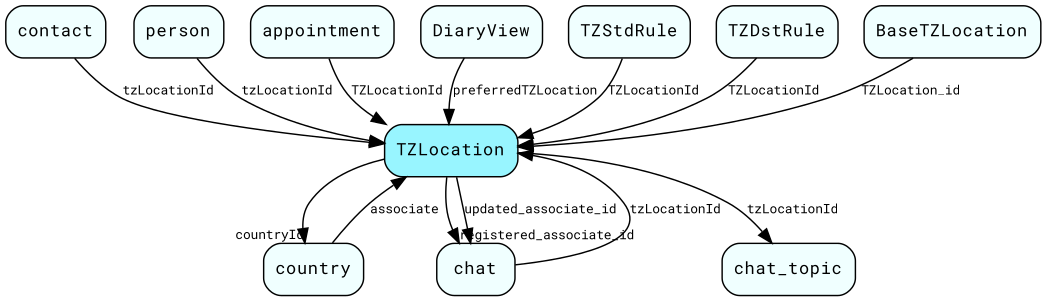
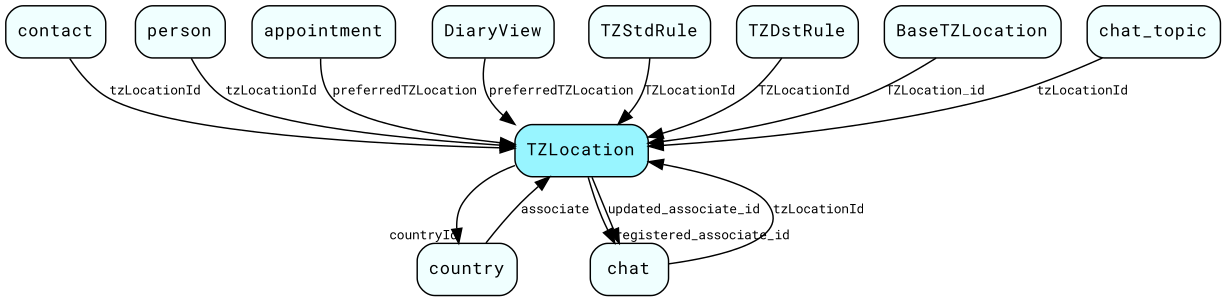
edge "appointment" -> "TZLocation": label "TZLocationId" -> "preferredTZLocation"
edge "TZLocation" -> "chat_topic": reversed
